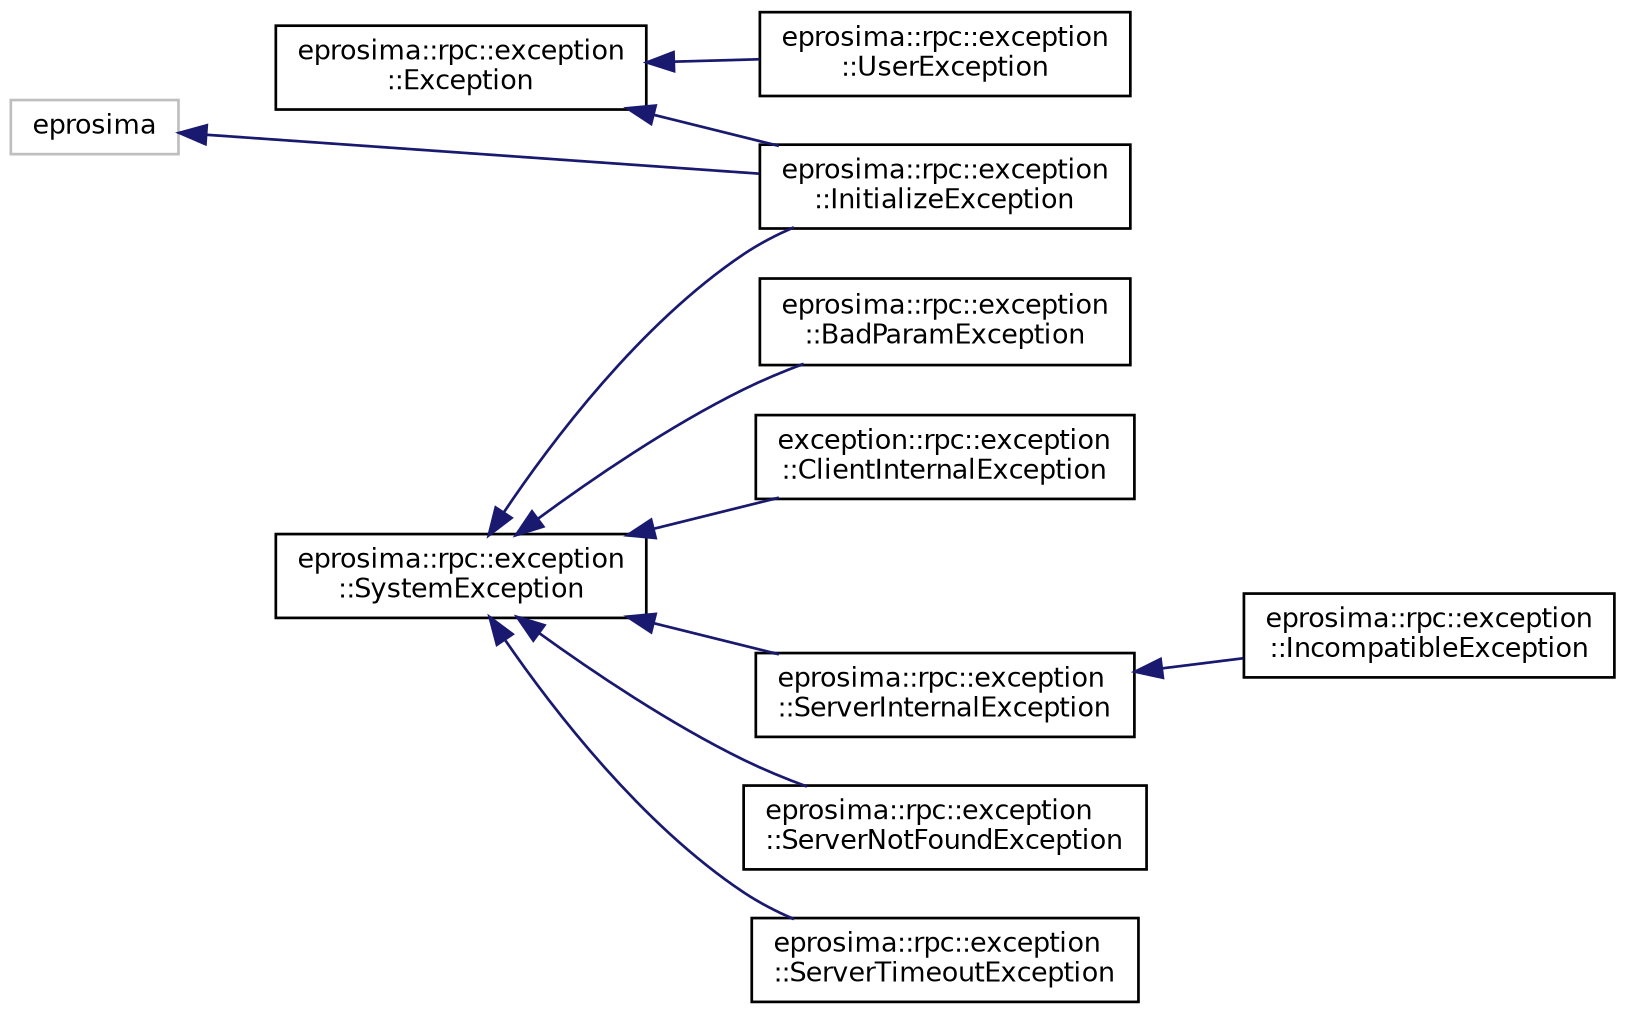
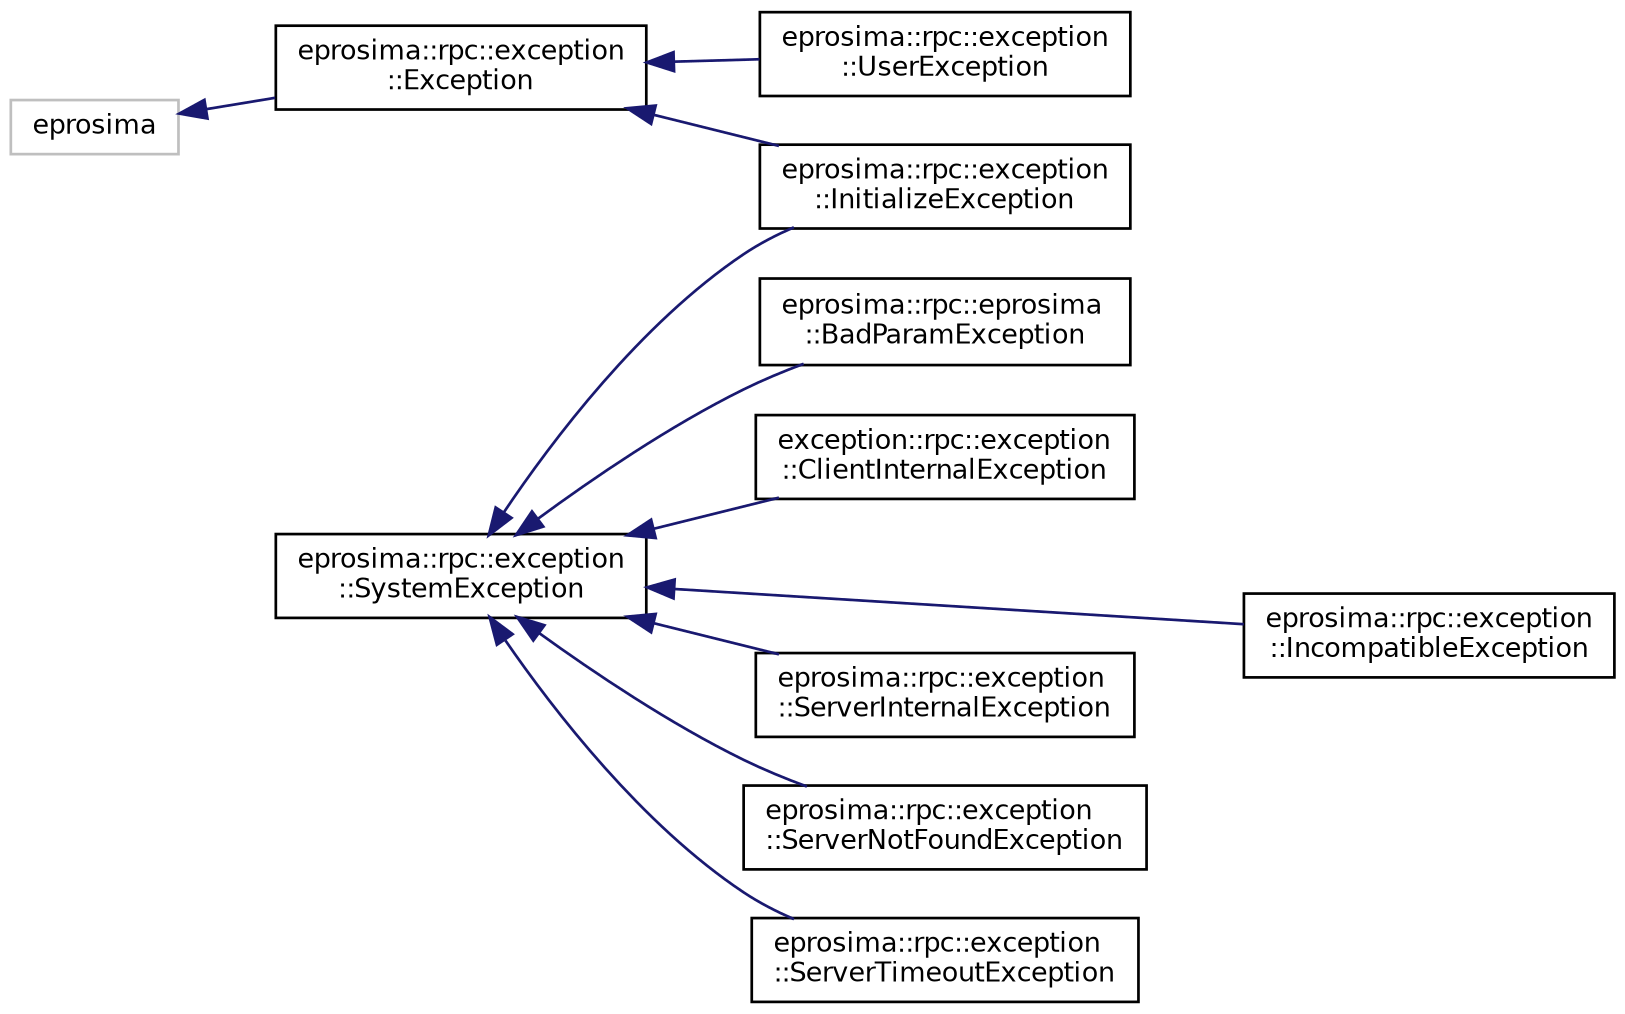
edge "eprosima::rpc::exception ::InitializeException" -> "eprosima": now "eprosima::rpc::exception ::Exception" -> "eprosima"
node "eprosima::rpc::exception ::BadParamException": label "eprosima::rpc::exception ::BadParamException" -> "eprosima::rpc::eprosima ::BadParamException"
edge "eprosima::rpc::exception ::IncompatibleException" -> "eprosima::rpc::exception ::ServerInternalException": now "eprosima::rpc::exception ::IncompatibleException" -> "eprosima::rpc::exception ::SystemException"
